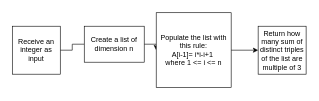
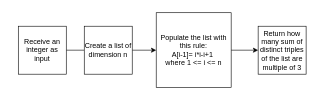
node "Create a list of dimension n": size 60x36 -> 48x48
node "Receive an integer as input": moved (36, 50) -> (42, 50)
